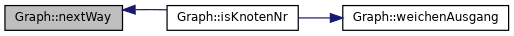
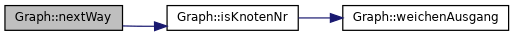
edge "Graph::isKnotenNr" -> "Graph::nextWay": reversed
